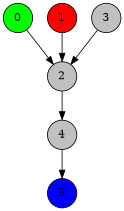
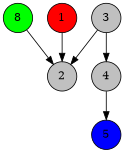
node "0": label "0" -> "8"
edge "2" -> "4": now "3" -> "4"
